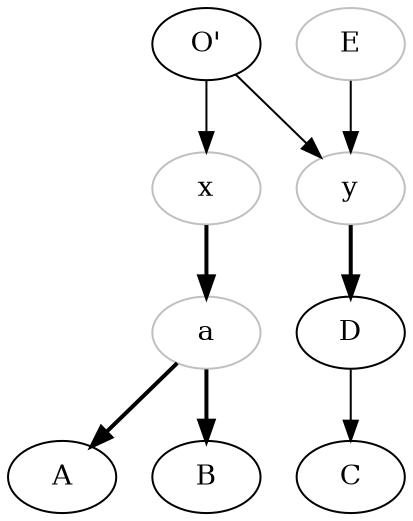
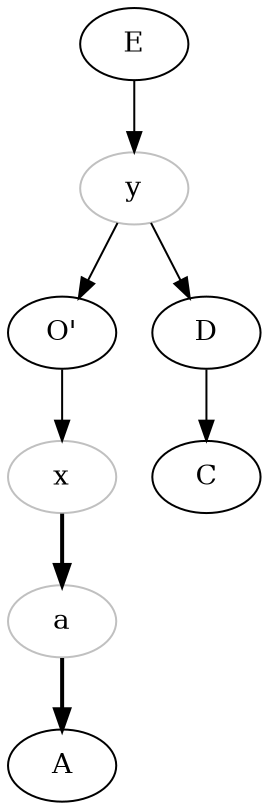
node "E": color grey -> black
edge "O'" -> "y": reversed
edge "y" -> "D": style bold -> solid
node "B": removed
